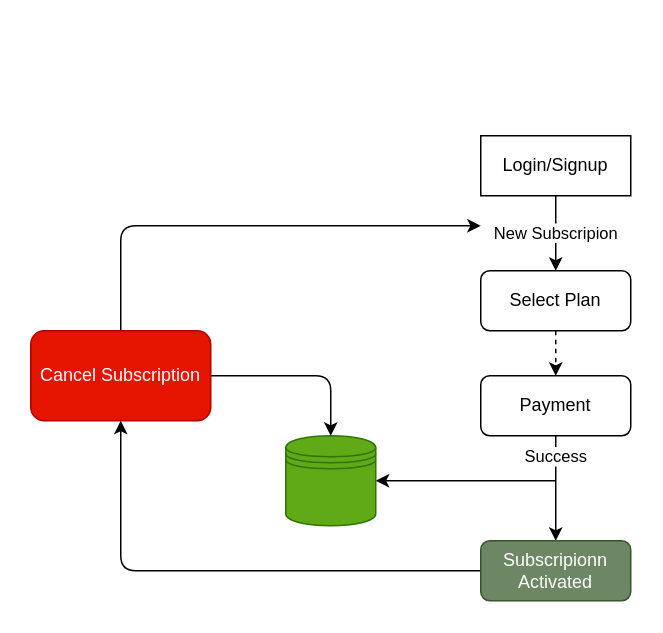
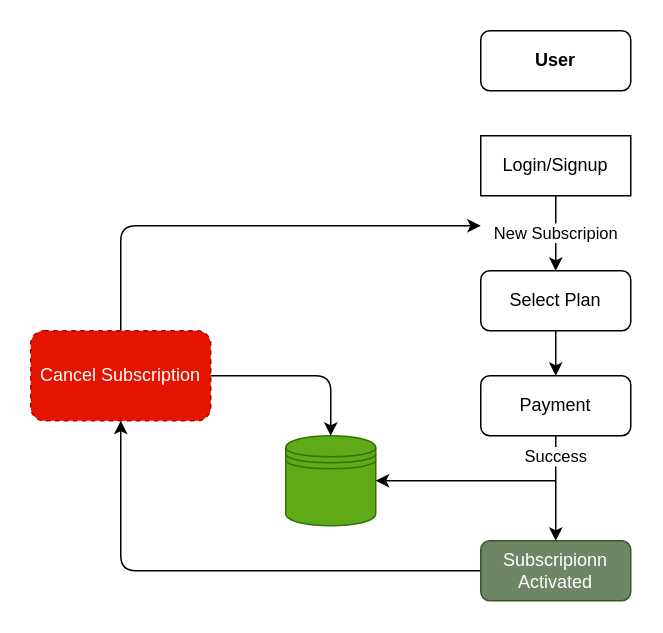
node "User": added
edge "Select Plan" -> "Payment": style dashed -> solid
node "Cancel Subscription": style solid -> dashed
